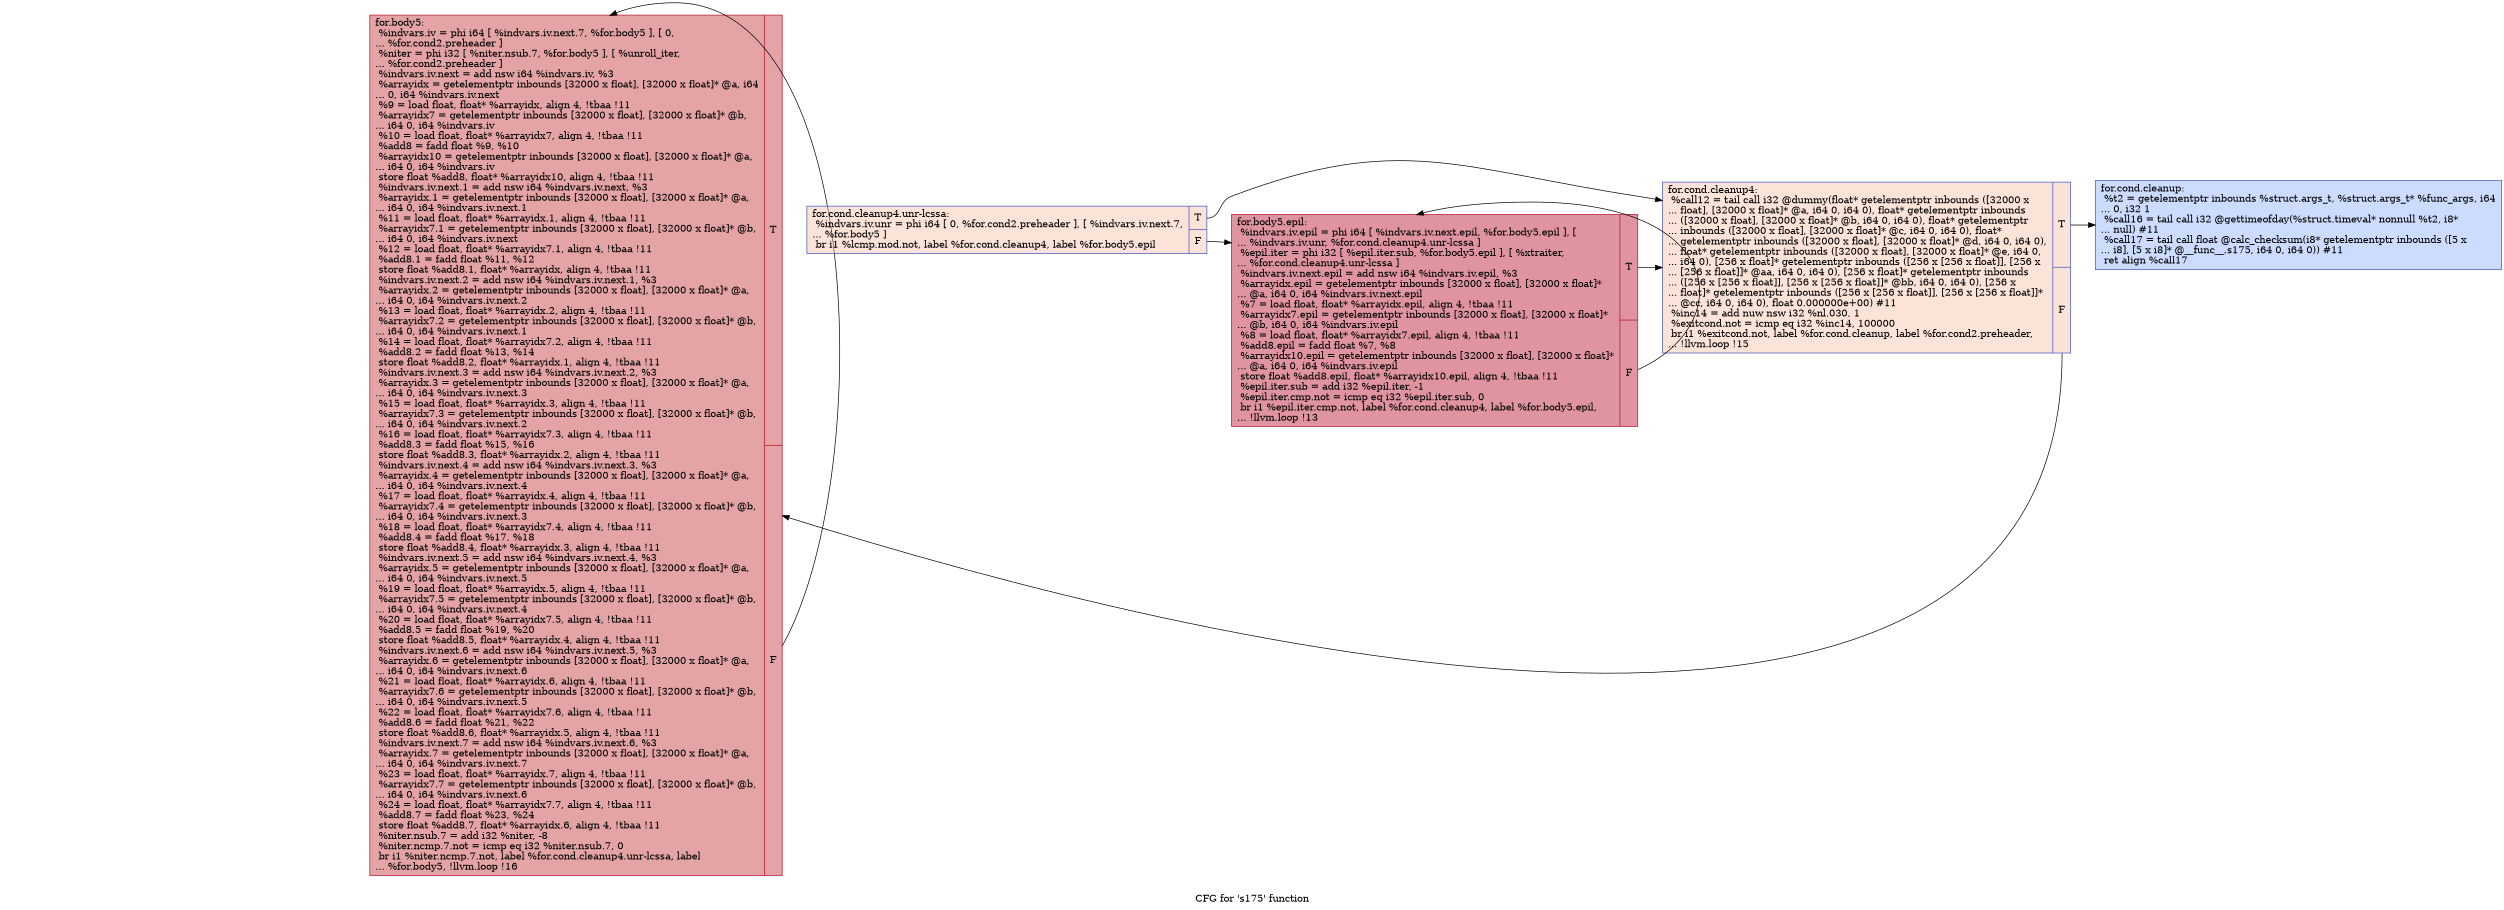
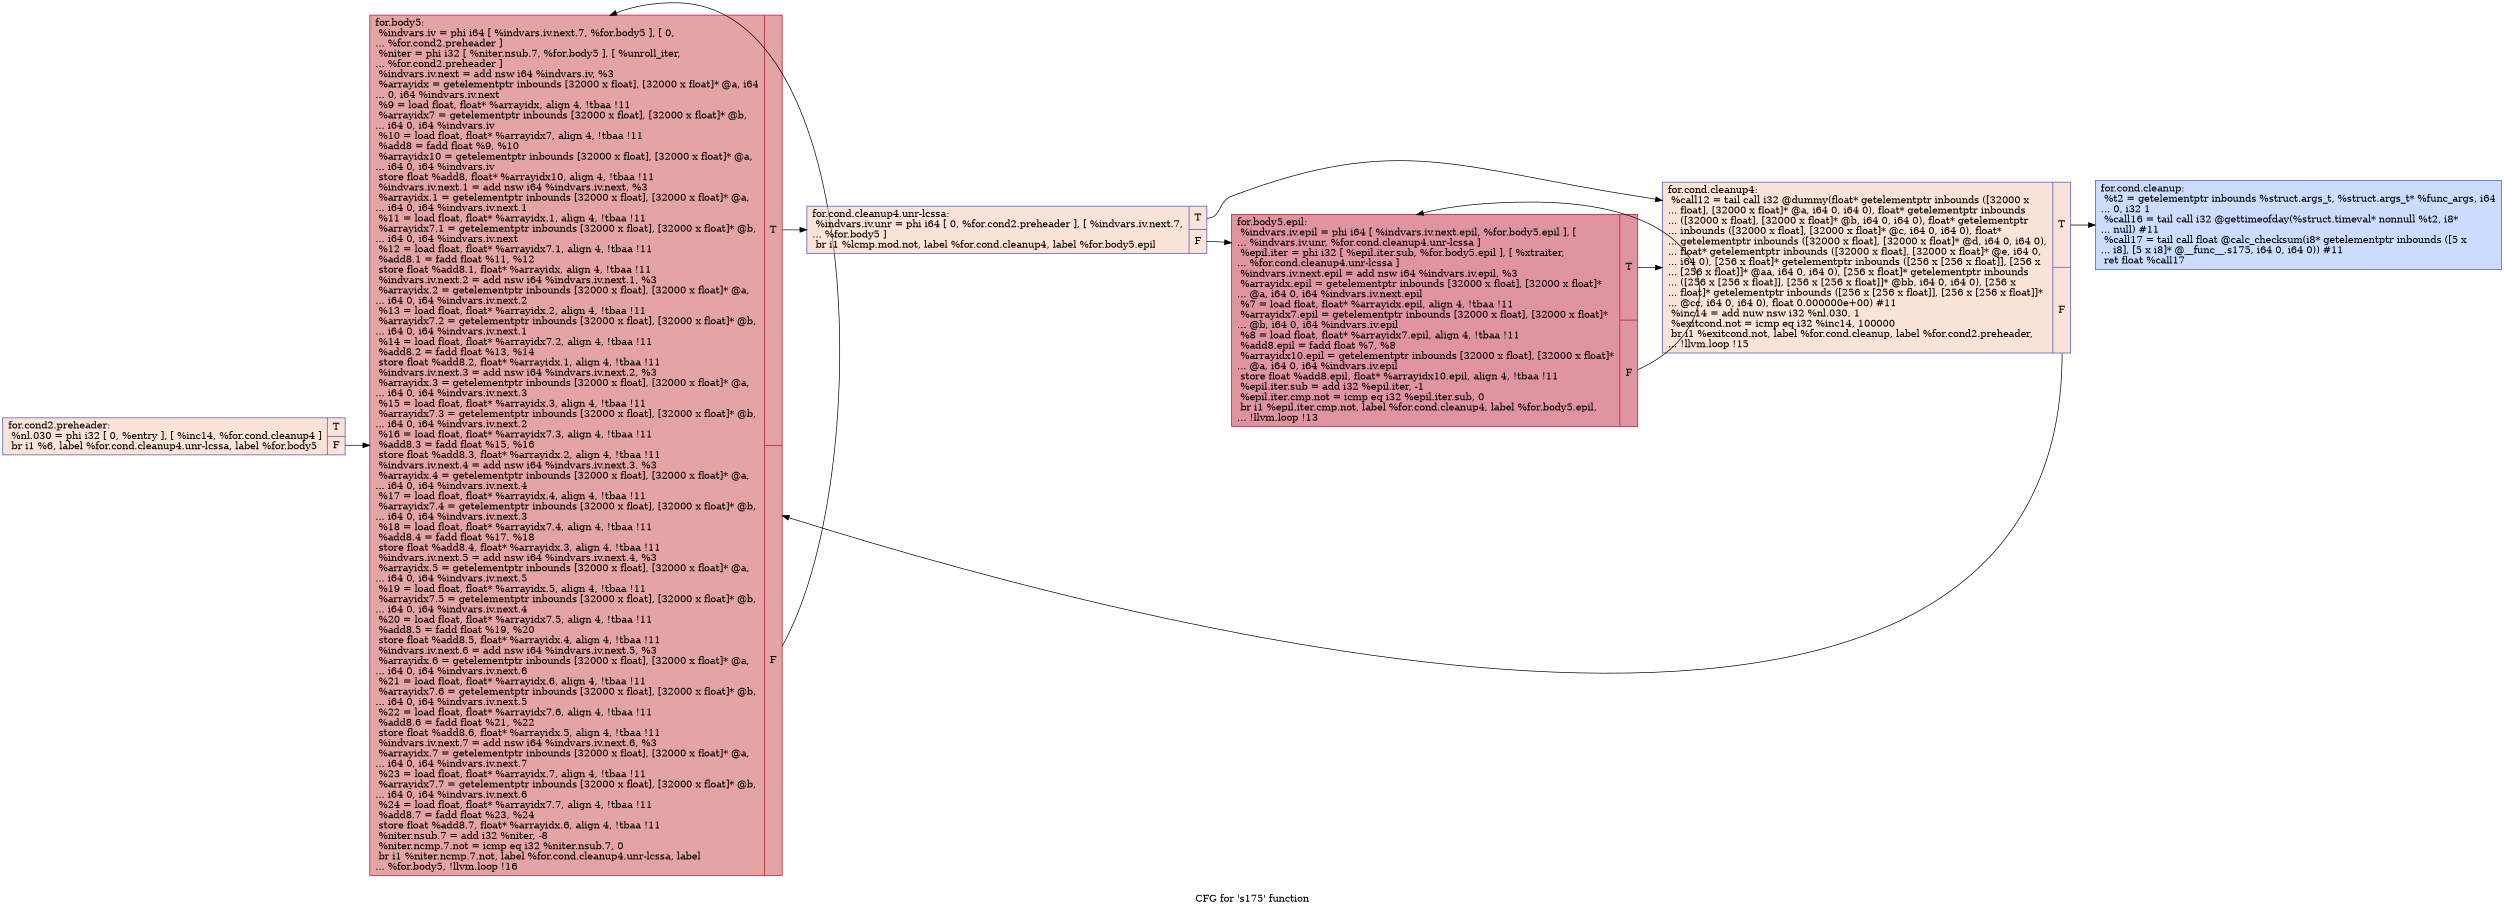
edge "for.body5:" -> "for.cond.cleanup4.unr-lcssa:": added
node "for.cond.cleanup:": text "ret align %call17" -> "ret float %call17"
node "for.cond2.preheader:": added
